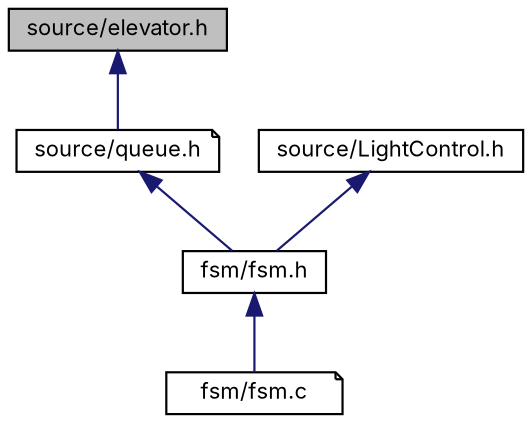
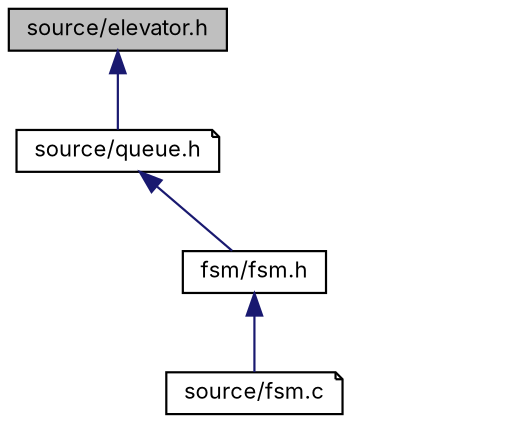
node "source/LightControl.h": removed
node "fsm/fsm.c": label "fsm/fsm.c" -> "source/fsm.c"
